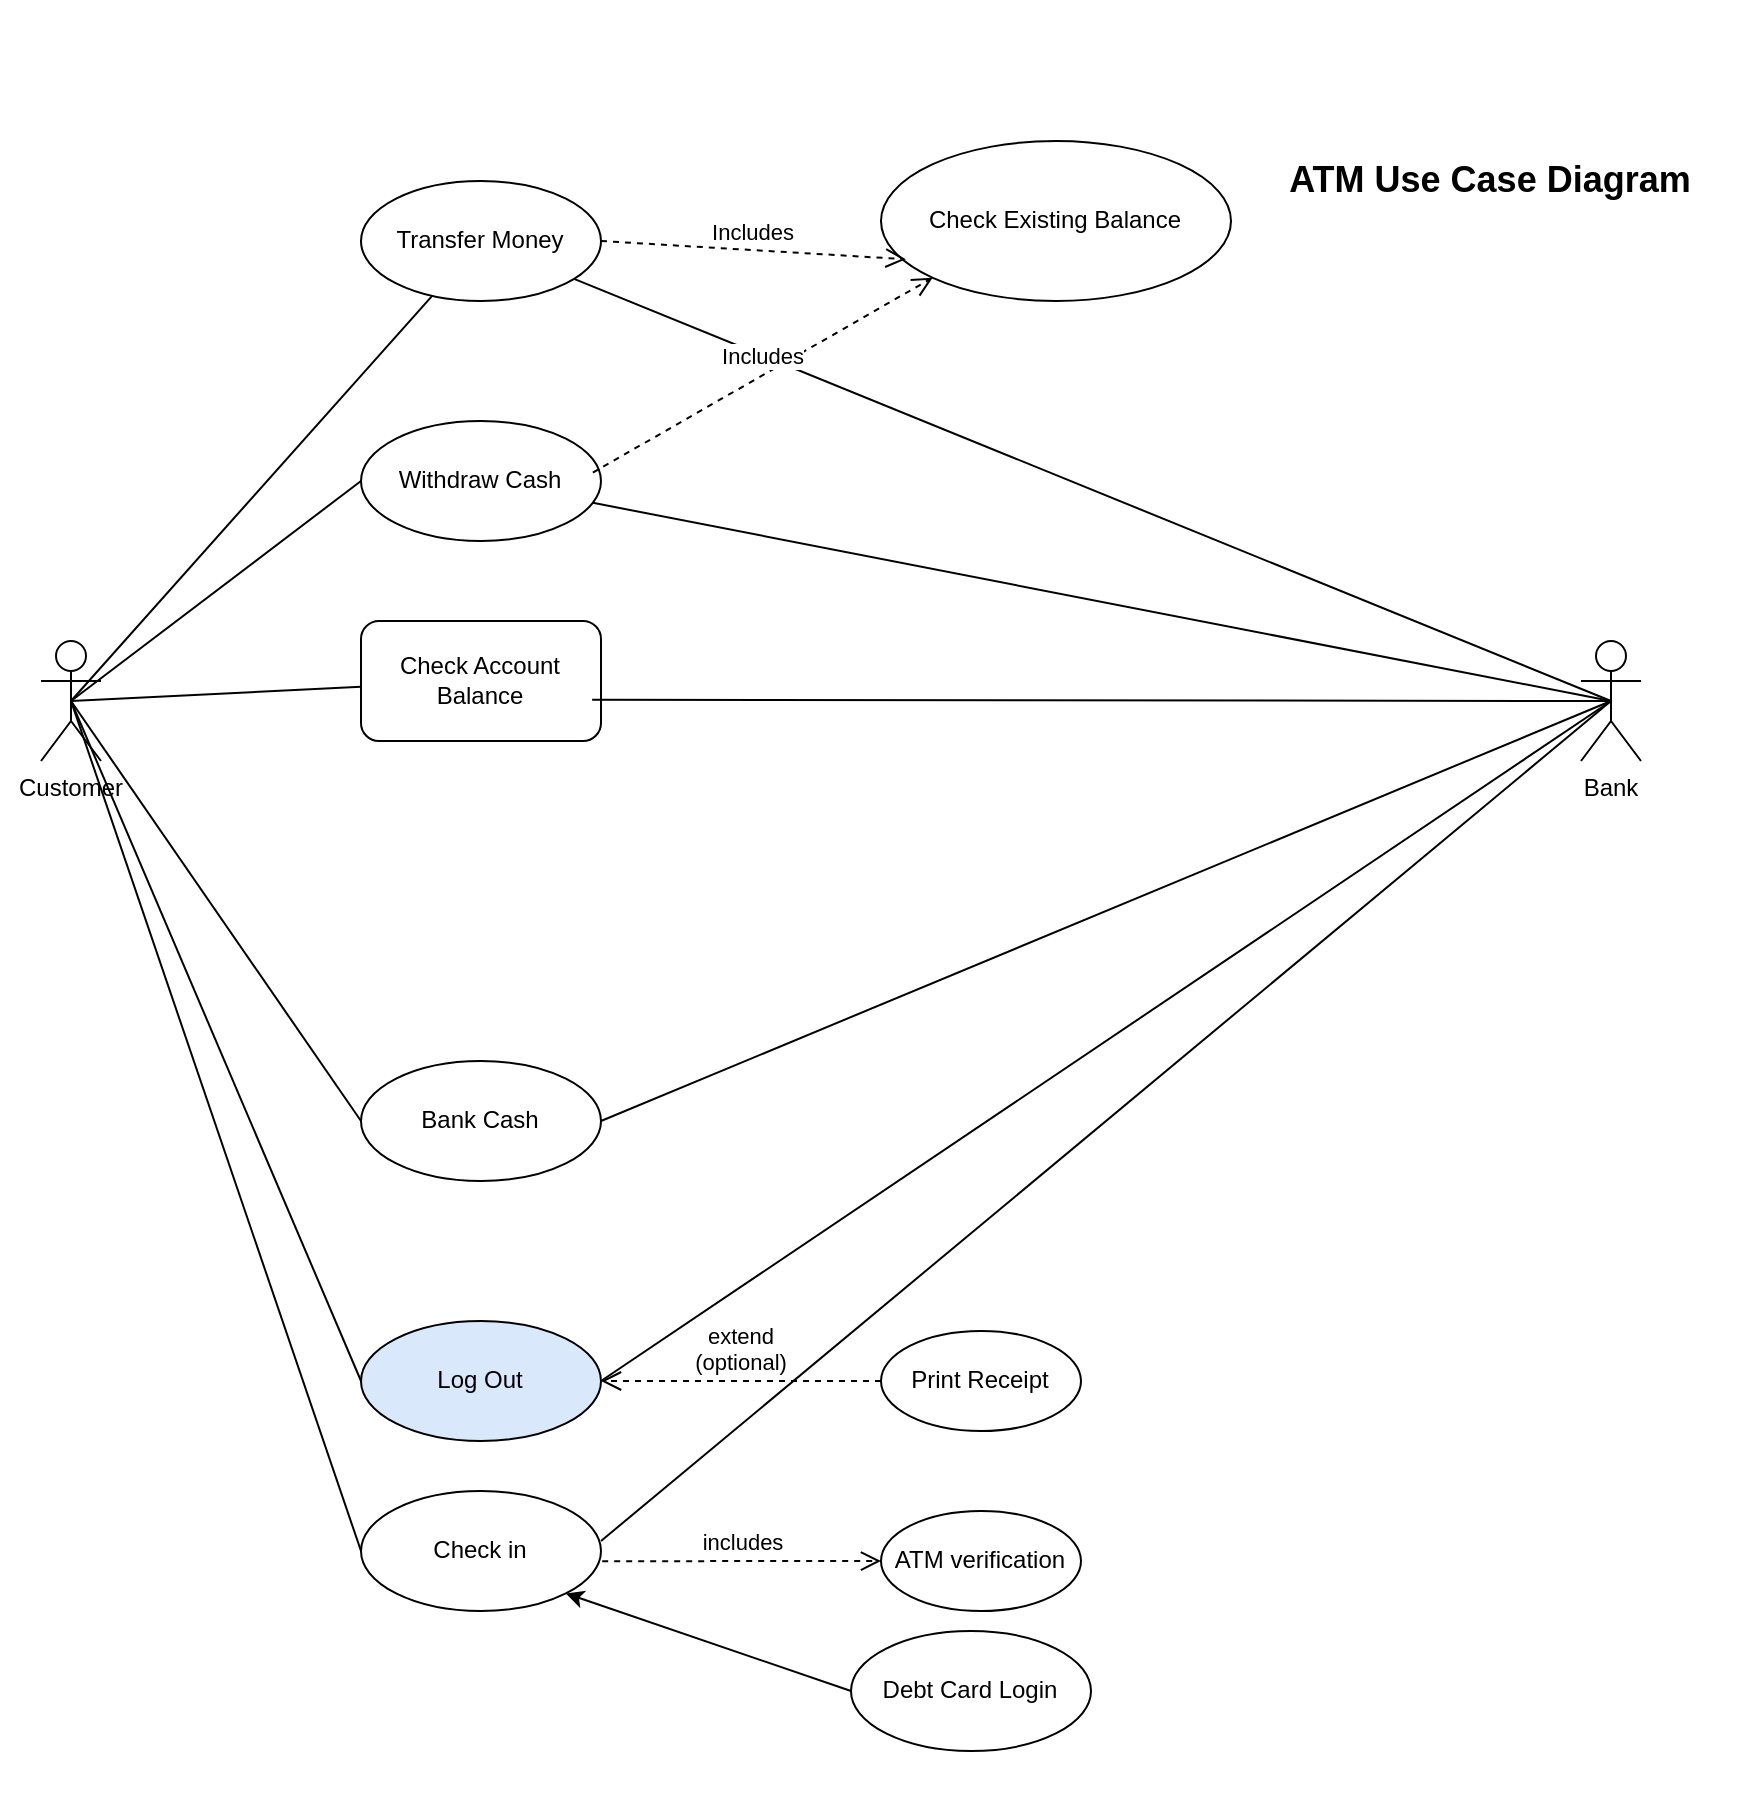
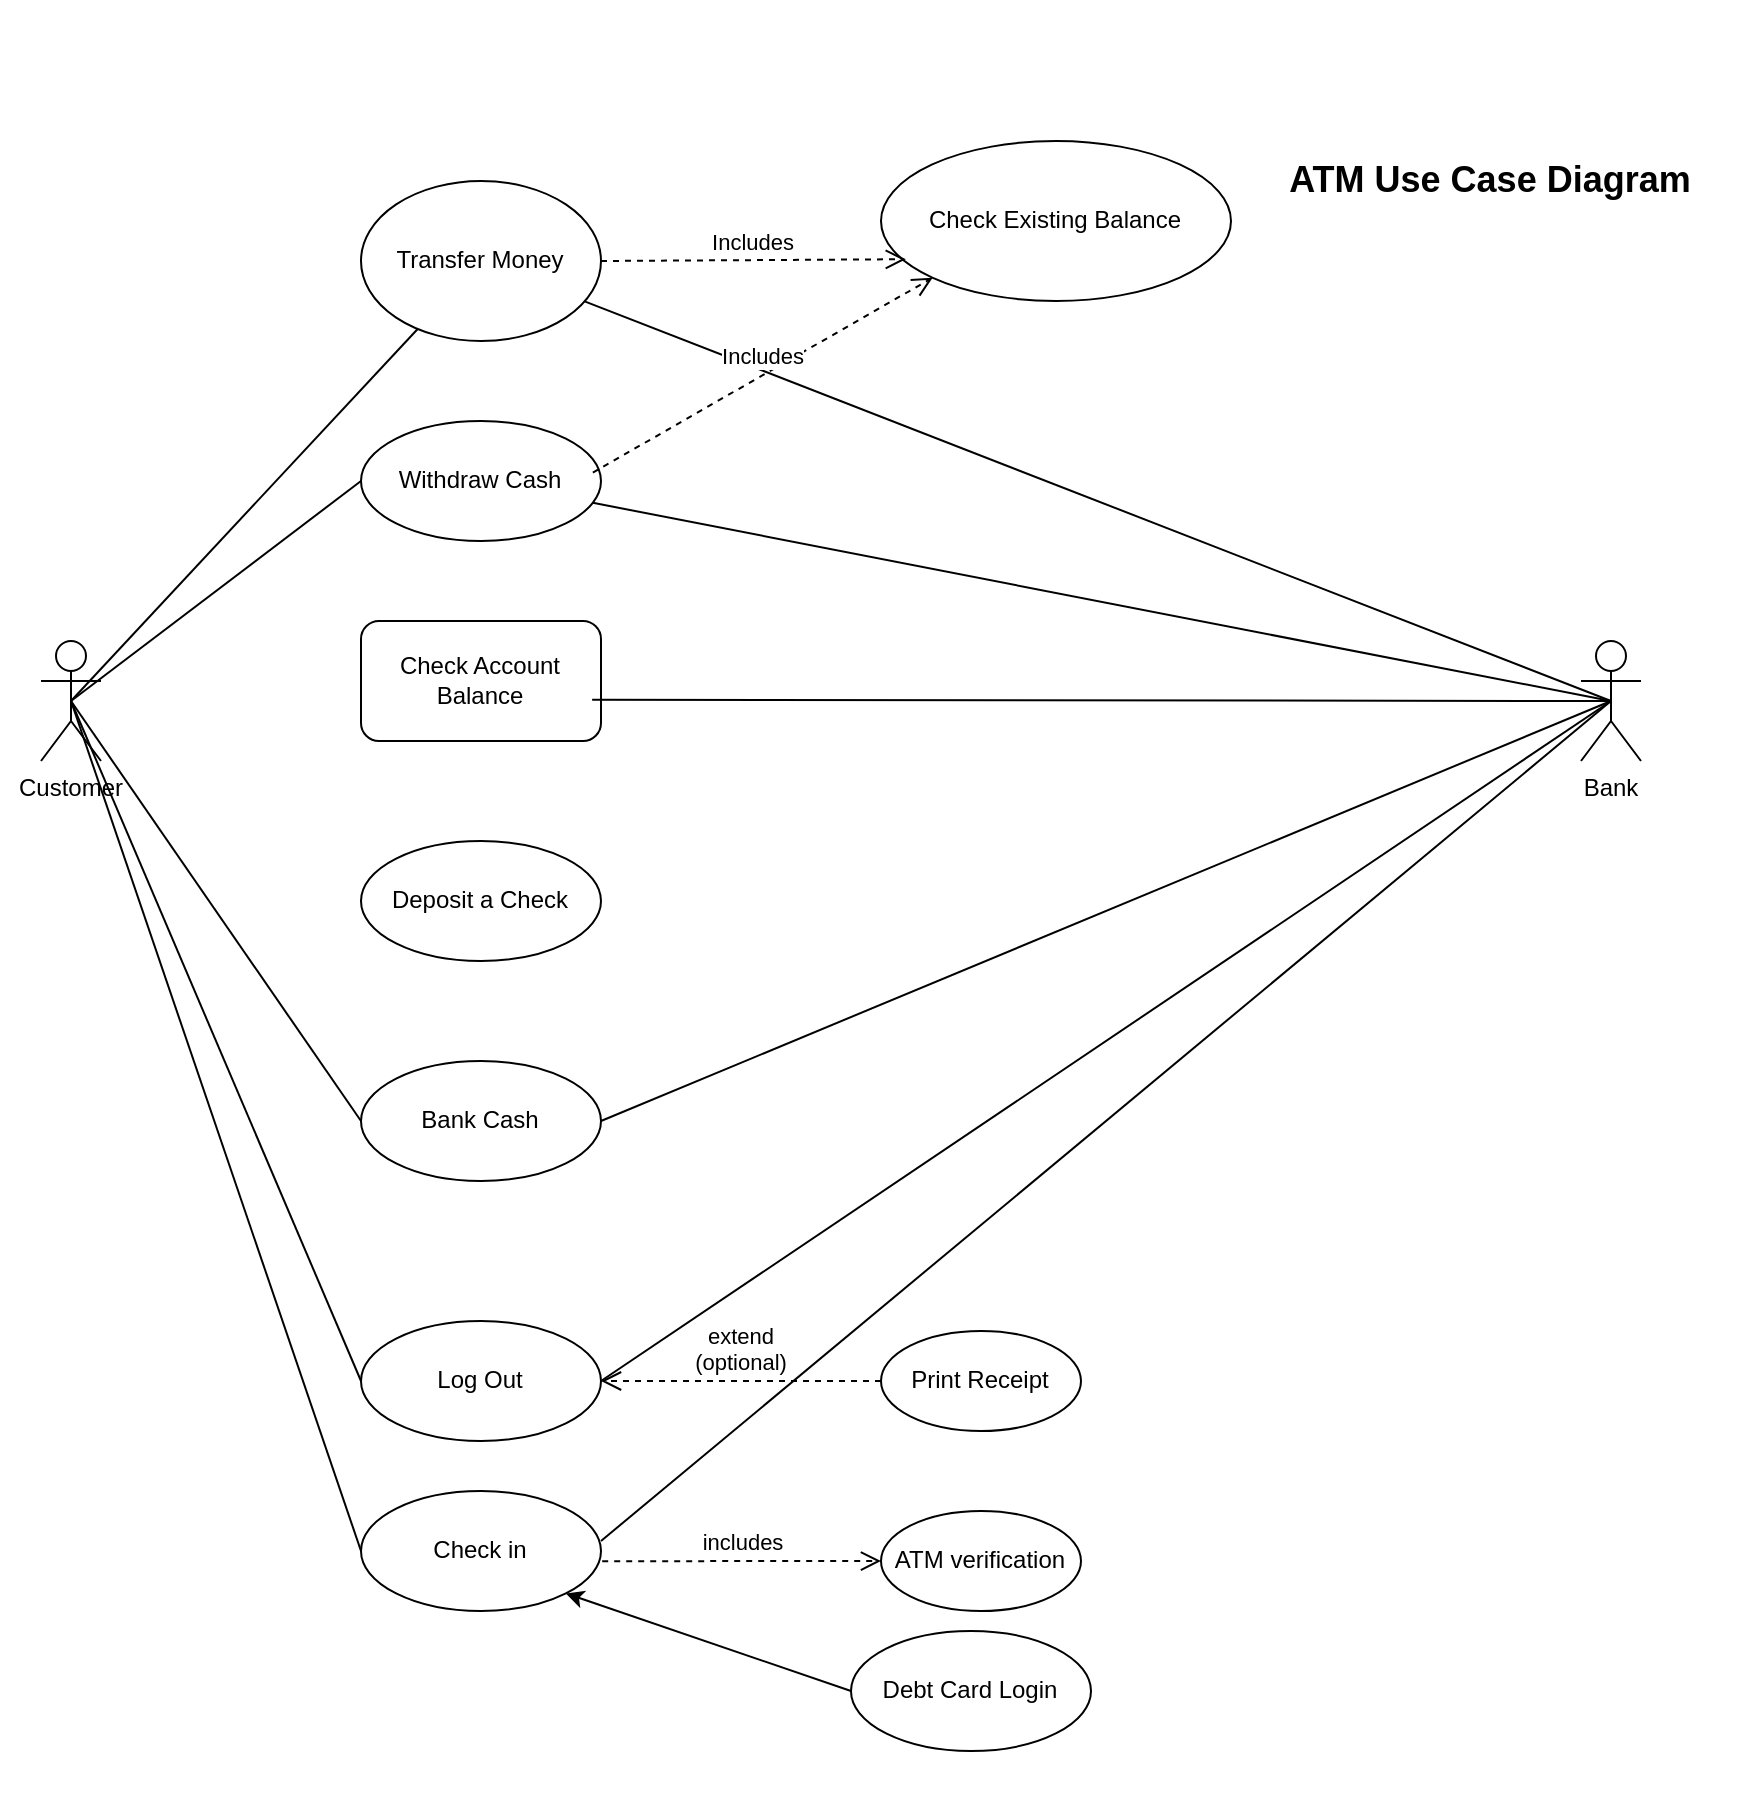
node "Transfer Money": size 240x120 -> 240x160
edge "Check Account Balance" -- "Customer": removed
node "Deposit a Check": added
node "Log Out": fillcolor #dae8fc -> #ffffff
